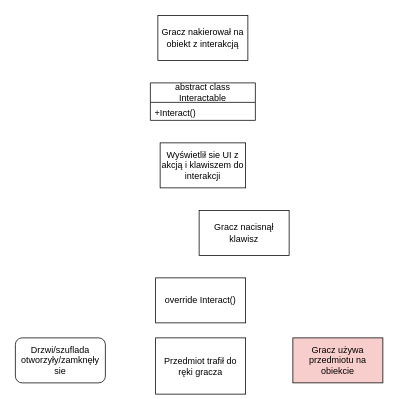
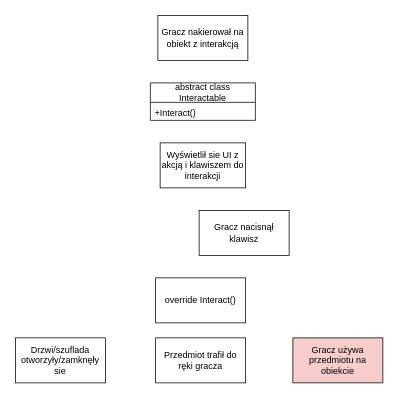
node "Drzwi/szuflada otworzyły/zamknęły sie": shape rounded rectangle -> rectangle
node "Przedmiot trafił do ręki gracza": size 90x56 -> 90x45
